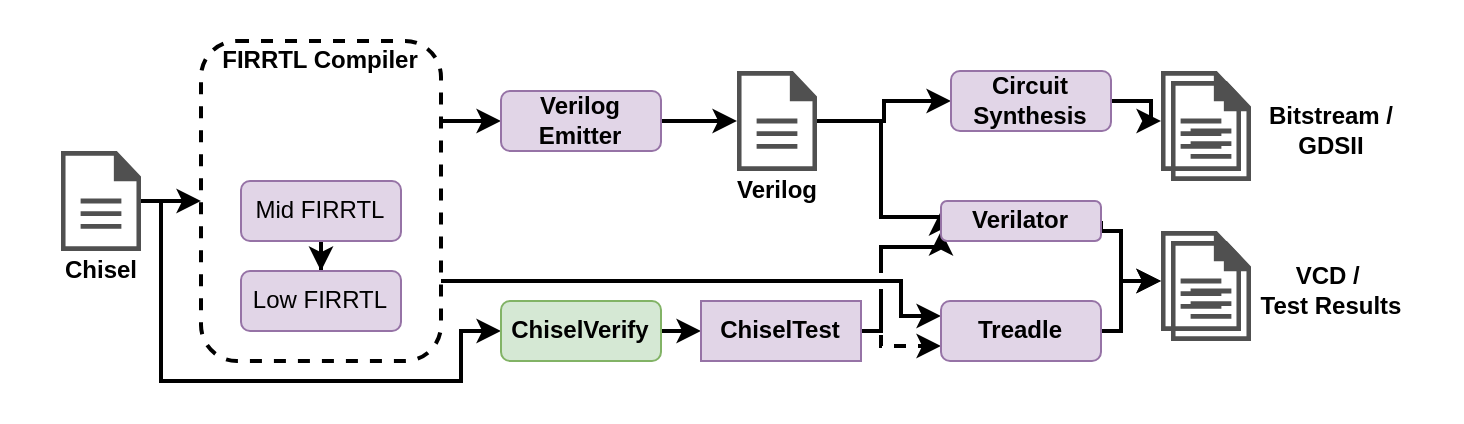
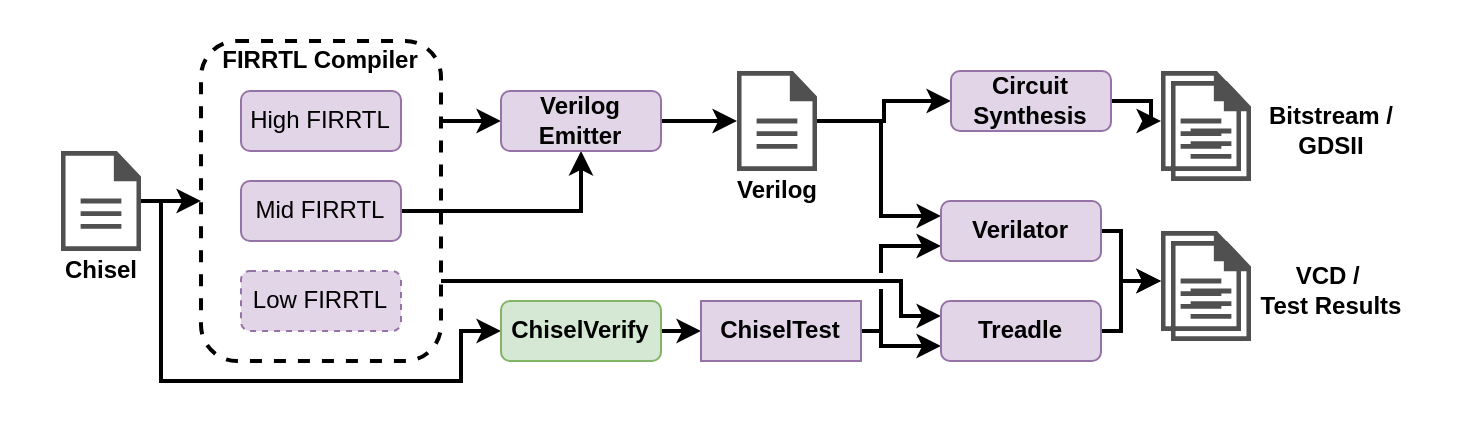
node "High FIRRTL": added
node "Verilator": size 160x40 -> 160x60
edge "Mid FIRRTL" -> "Low FIRRTL": now "Mid FIRRTL" -> "Verilog Emitter"
node "Low FIRRTL": style solid -> dashed
edge "ChiselTest" -> "Treadle": style dashed -> solid
